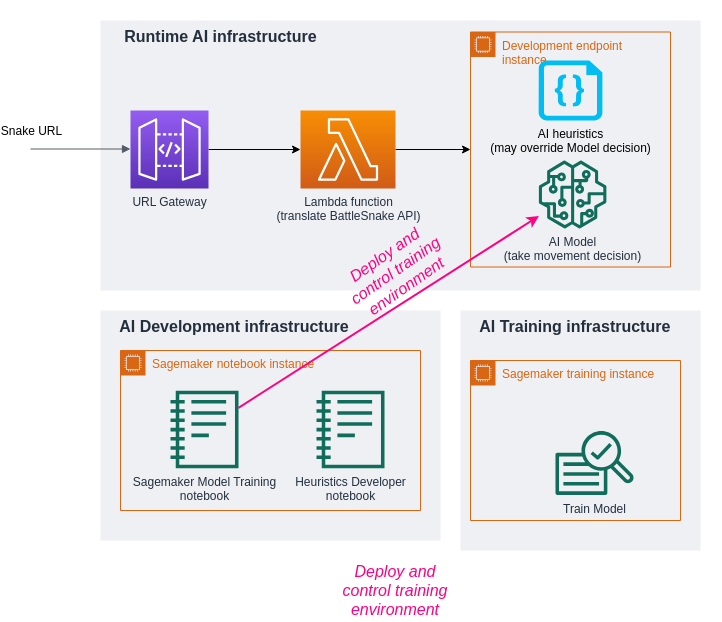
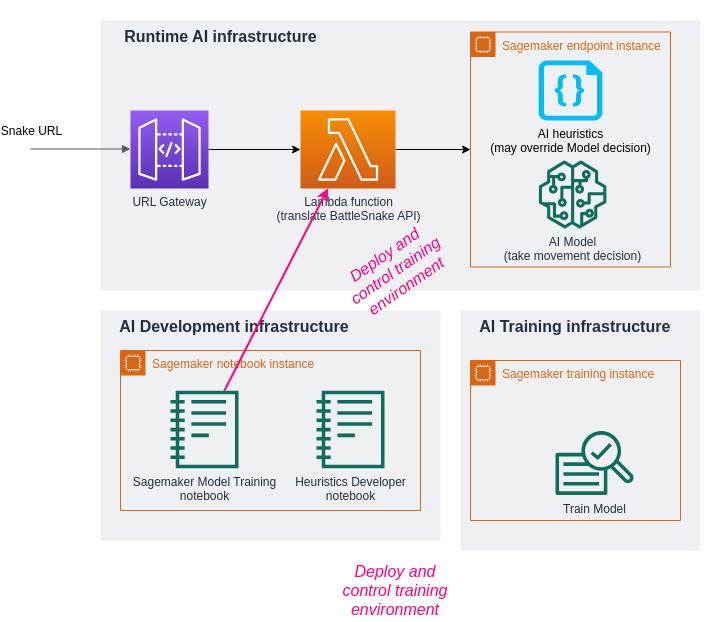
node "Development endpoint instance": label "Development endpoint instance" -> "Sagemaker endpoint instance"
edge "Sagemaker Model Training notebook" -> "AI Model (take movement decision)": now "Sagemaker Model Training notebook" -> "Lambda function (translate BattleSnake API)"
